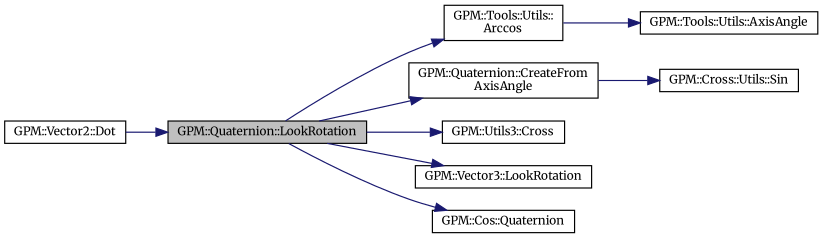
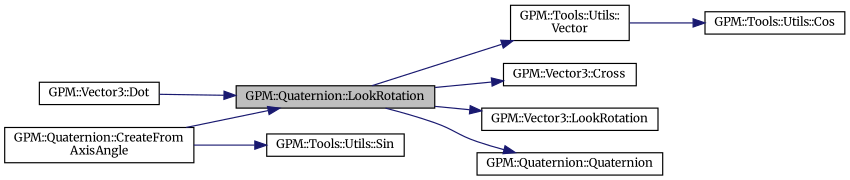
node "GPM::Tools::Utils:: Arccos": label "GPM::Tools::Utils:: Arccos" -> "GPM::Tools::Utils:: Vector"
node "GPM::Tools::Utils::AxisAngle": label "GPM::Tools::Utils::AxisAngle" -> "GPM::Tools::Utils::Cos"
node "GPM::Cross::Utils::Sin": label "GPM::Cross::Utils::Sin" -> "GPM::Tools::Utils::Sin"
edge "GPM::Quaternion::LookRotation" -> "GPM::Quaternion::CreateFrom AxisAngle": reversed
node "GPM::Vector2::Dot": label "GPM::Vector2::Dot" -> "GPM::Vector3::Dot"
node "GPM::Utils3::Cross": label "GPM::Utils3::Cross" -> "GPM::Vector3::Cross"
node "GPM::Cos::Quaternion": label "GPM::Cos::Quaternion" -> "GPM::Quaternion::Quaternion"
